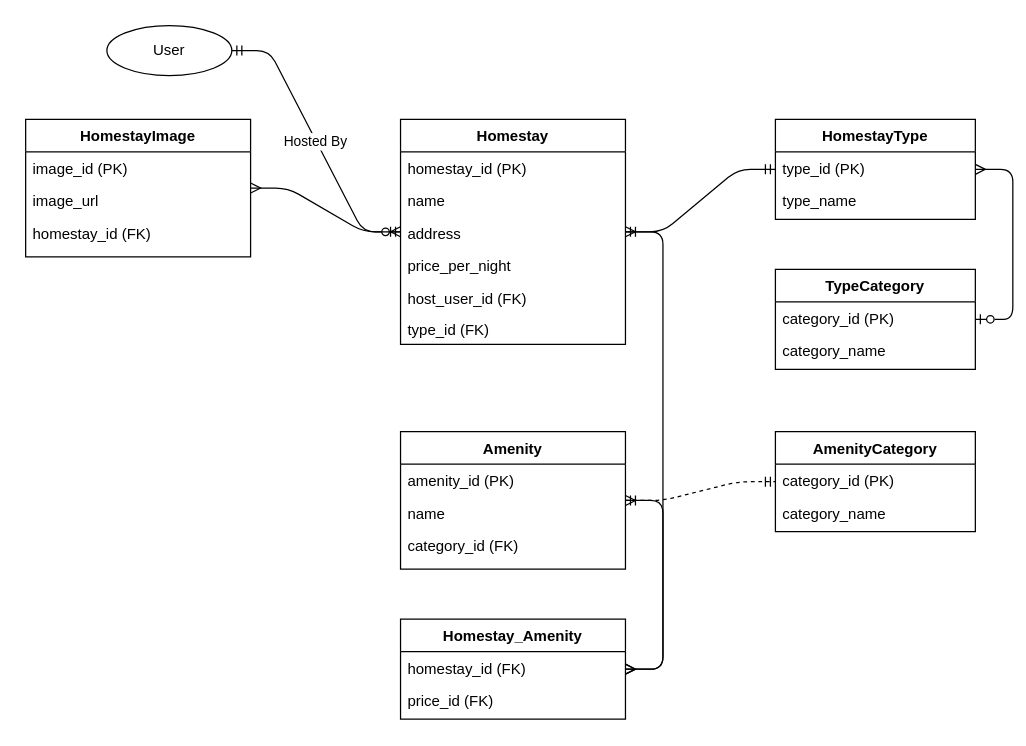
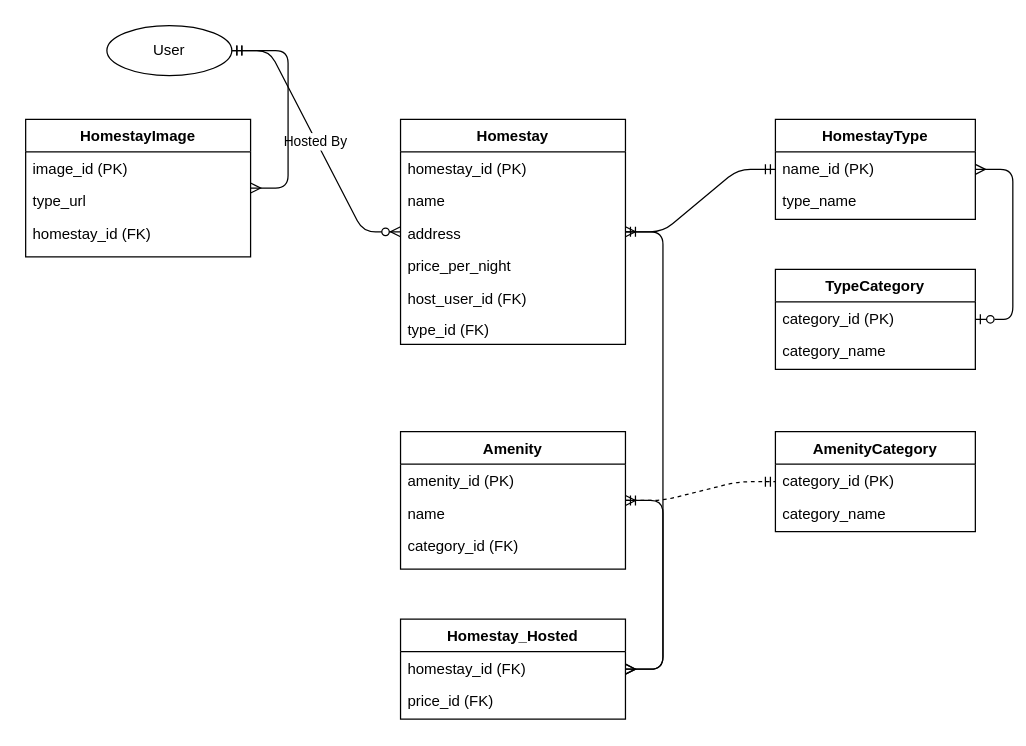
node "type_id (PK)": label "type_id (PK)" -> "name_id (PK)"
node "image_url": label "image_url" -> "type_url"
edge "HomestayImage" -- "Homestay": now "HomestayImage" -- "User"
node "Homestay_Amenity": label "Homestay_Amenity" -> "Homestay_Hosted"
